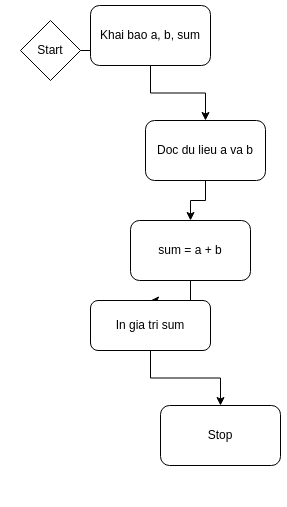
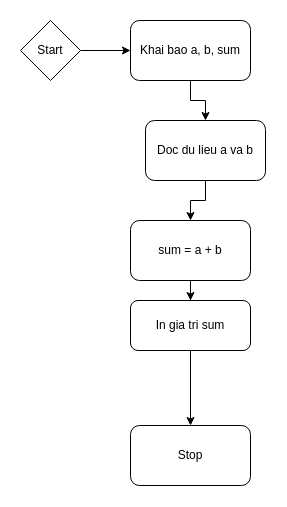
node "Khai bao a, b, sum": moved (151, 36) -> (191, 51)
node "In gia tri sum": moved (151, 326) -> (191, 326)
node "Stop": moved (221, 436) -> (191, 456)
